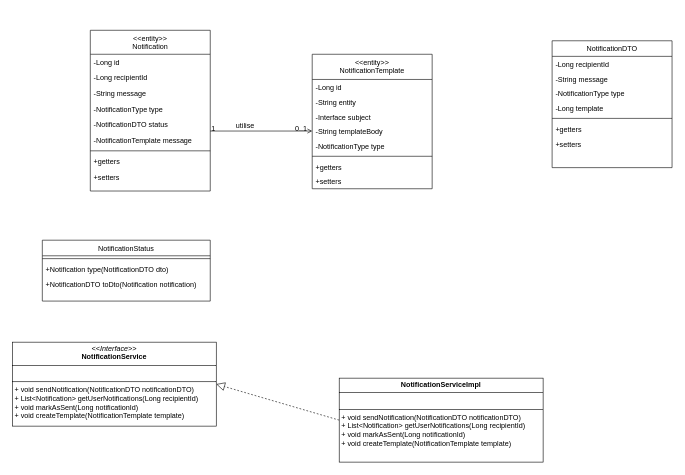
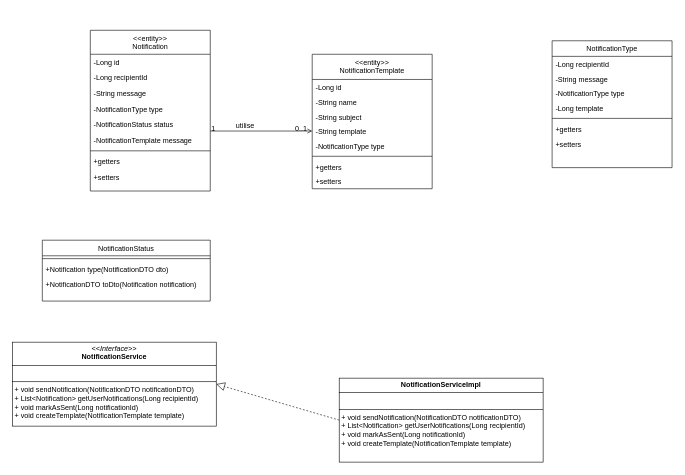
node "NotificationDTO": label "NotificationDTO" -> "NotificationType"
node "-String entity": label "-String entity" -> "-String name"
node "-Interface subject": label "-Interface subject" -> "-String subject"
node "-NotificationDTO status": label "-NotificationDTO status" -> "-NotificationStatus status"
node "-String templateBody": label "-String templateBody" -> "-String template"
